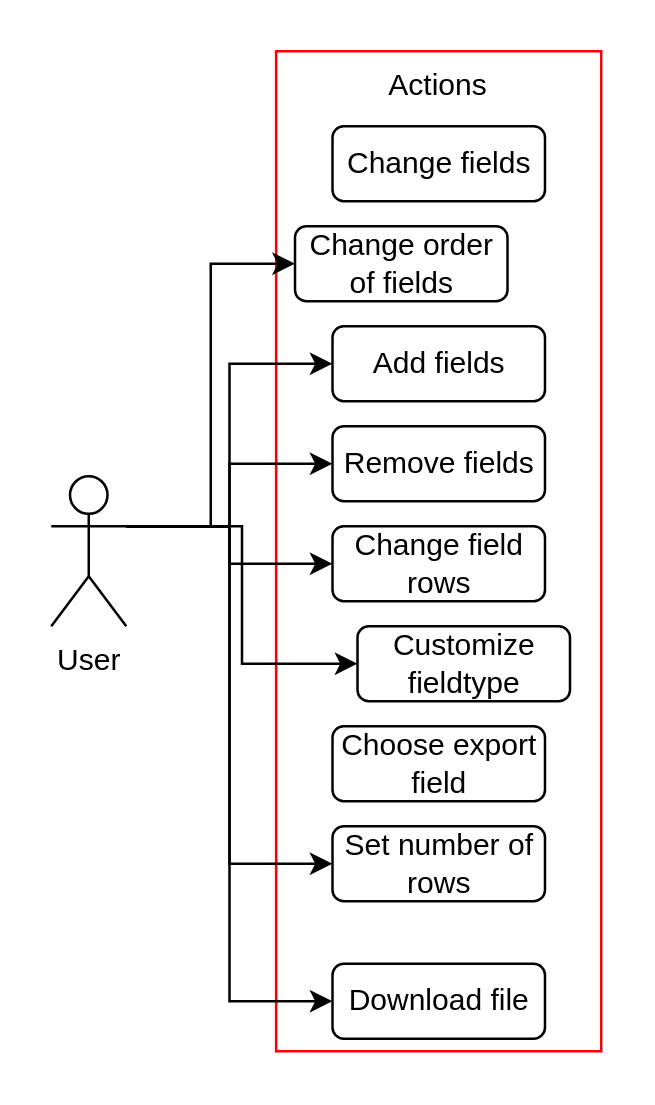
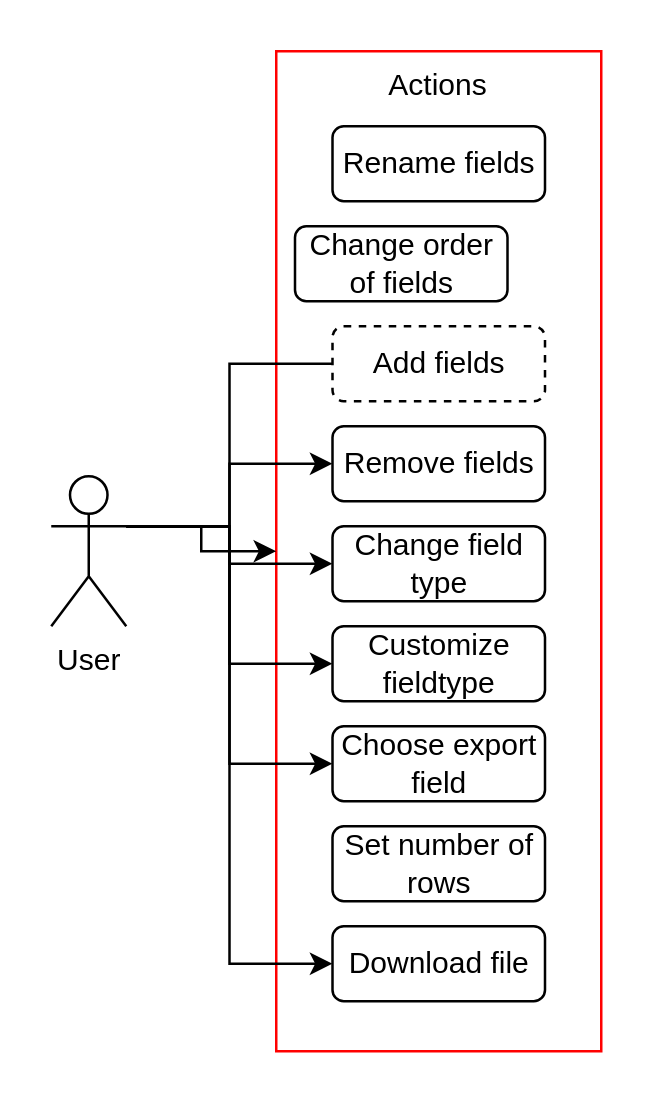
node "Change fields": label "Change fields" -> "Rename fields"
edge "User" -> "Change order of fields": now "User" -> "Actions"
edge "User" -> "Add fields": arrowhead classic -> none
node "Add fields": style solid -> dashed
node "Change field rows": label "Change field rows" -> "Change field type"
node "Customize fieldtype": moved (464, 664) -> (439, 664)
edge "User" -> "Choose export field": added
edge "User" -> "Set number of rows": removed
node "Download file": moved (439, 1001) -> (439, 964)
